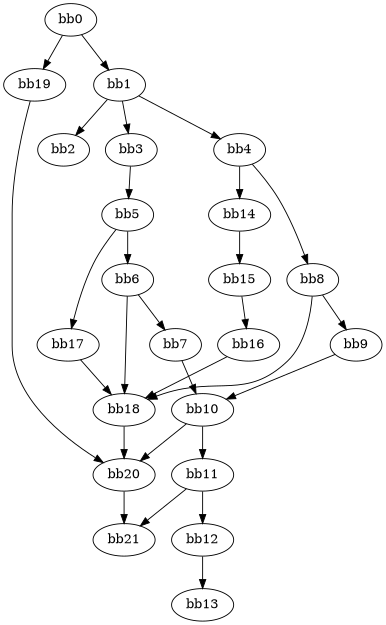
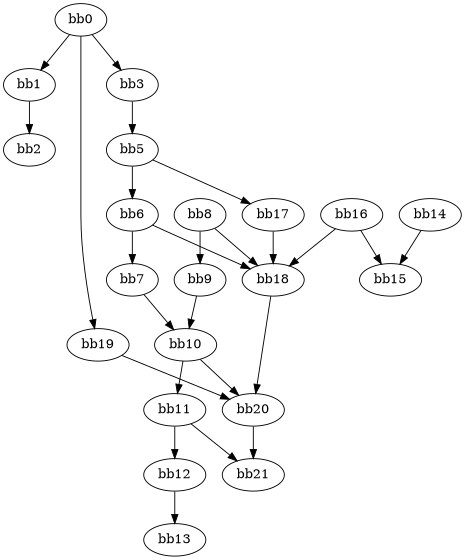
edge "bb1" -> "bb3": now "bb0" -> "bb3"
node "bb4": removed
edge "bb15" -> "bb16": reversed
